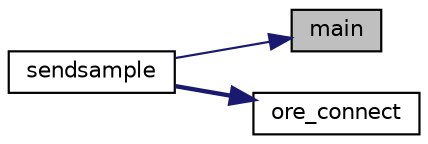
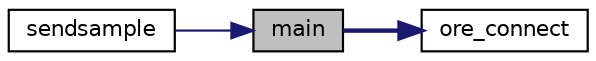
edge "sendsample" -> "ore_connect": now "main" -> "ore_connect"
